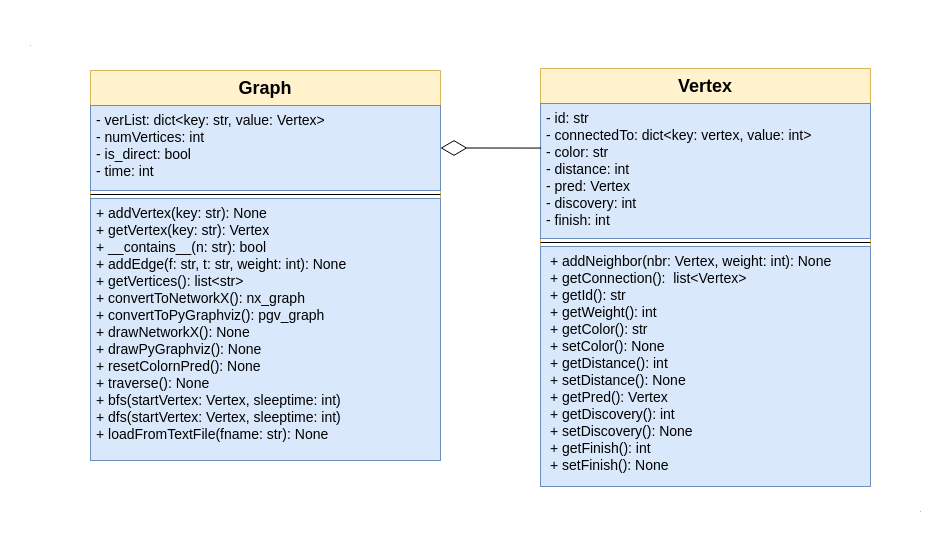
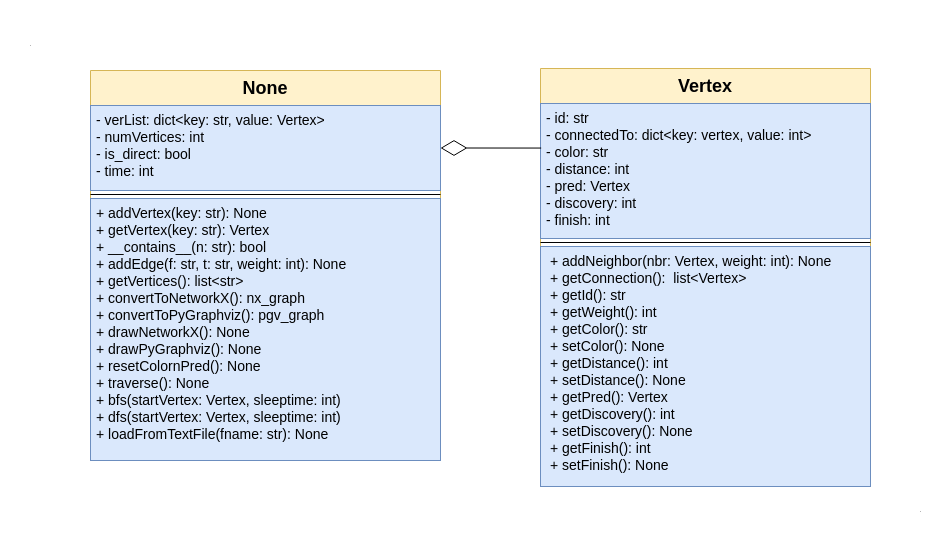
node "Graph": label "Graph" -> "None"
